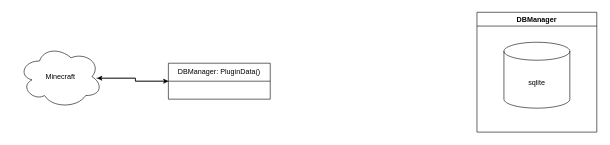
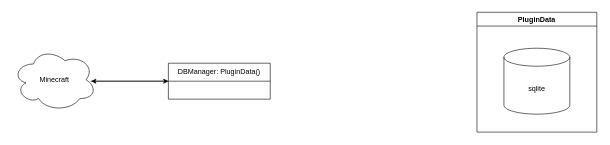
node "DBManager": label "DBManager" -> "PluginData"
node "sqlite": moved (537, 75) -> (537, 81)
node "Minecraft": moved (60, 77) -> (54, 80)
